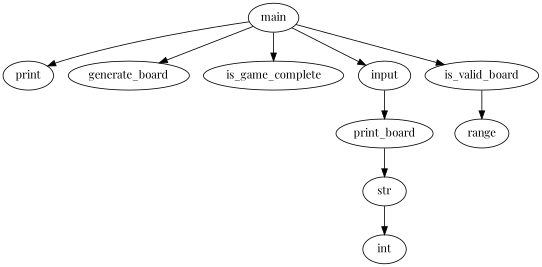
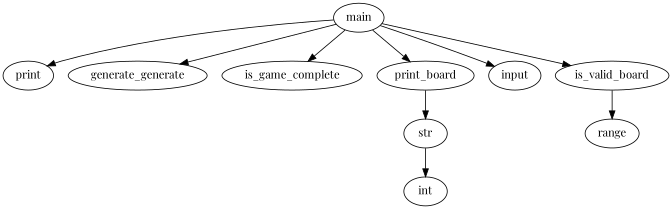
node "generate_board": label "generate_board" -> "generate_generate"
edge "input" -> "print_board": now "main" -> "print_board"
